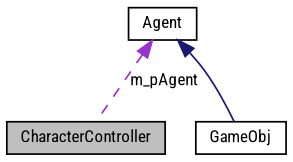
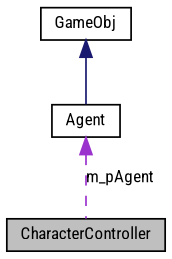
edge "GameObj" -> "Agent": reversed
